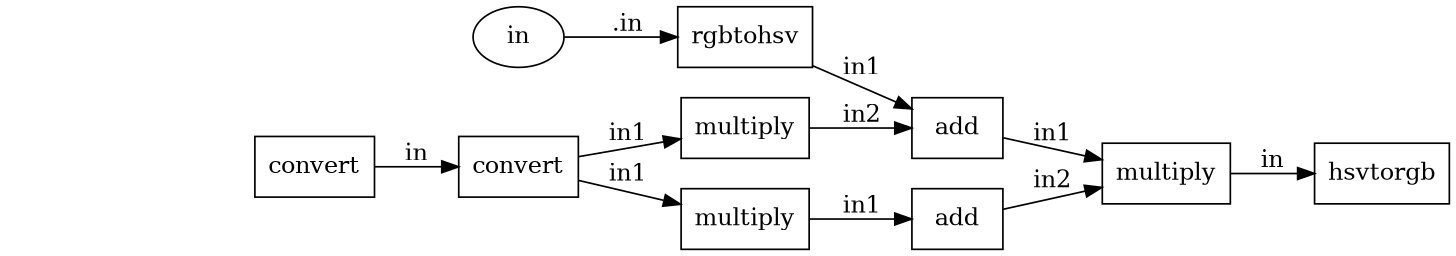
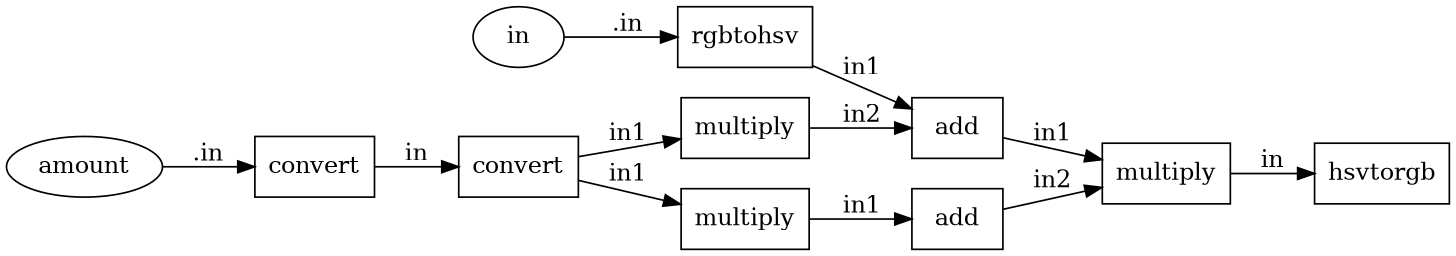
node "amount": added
